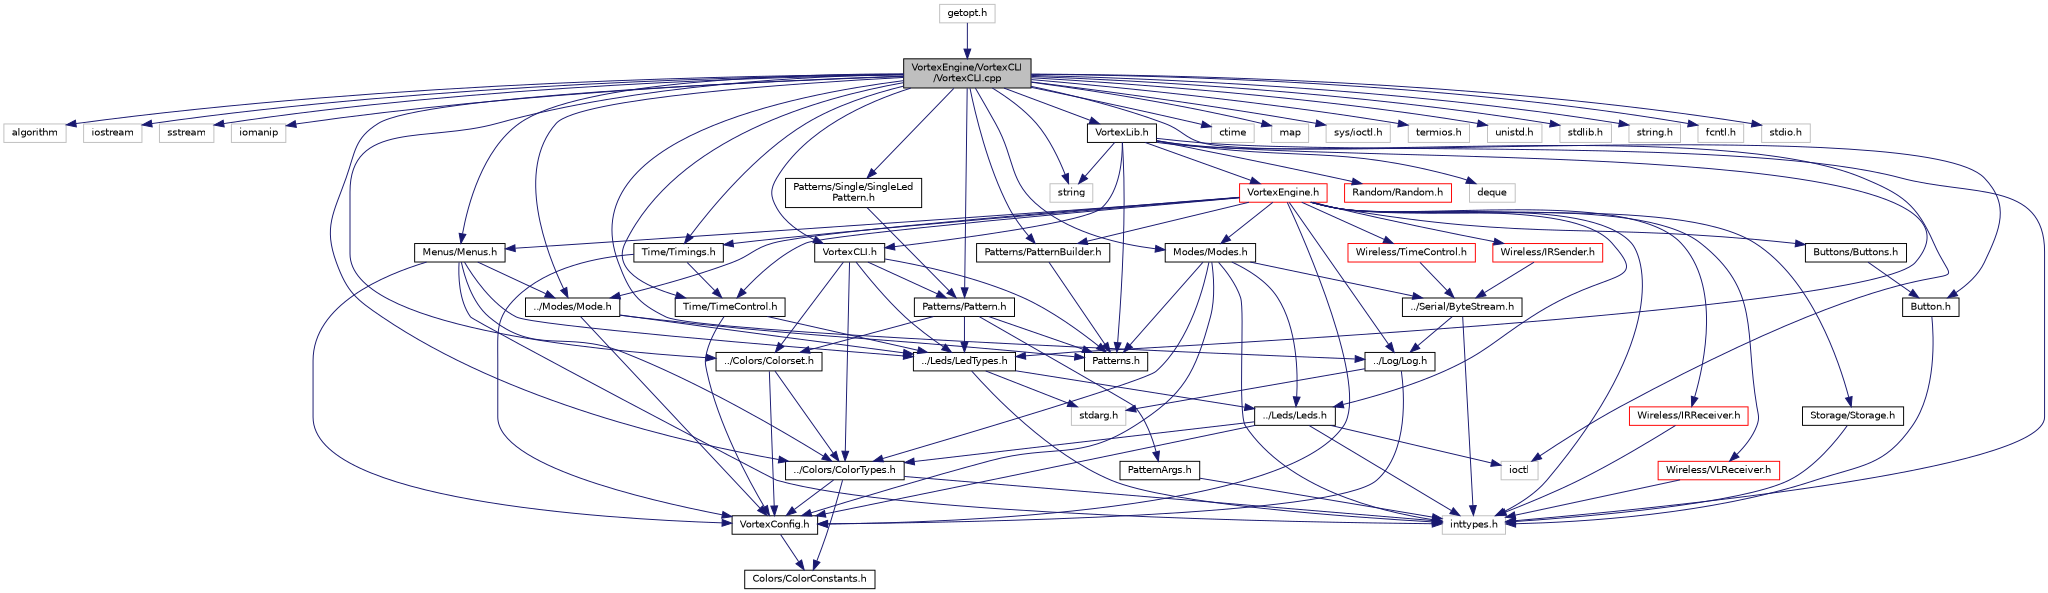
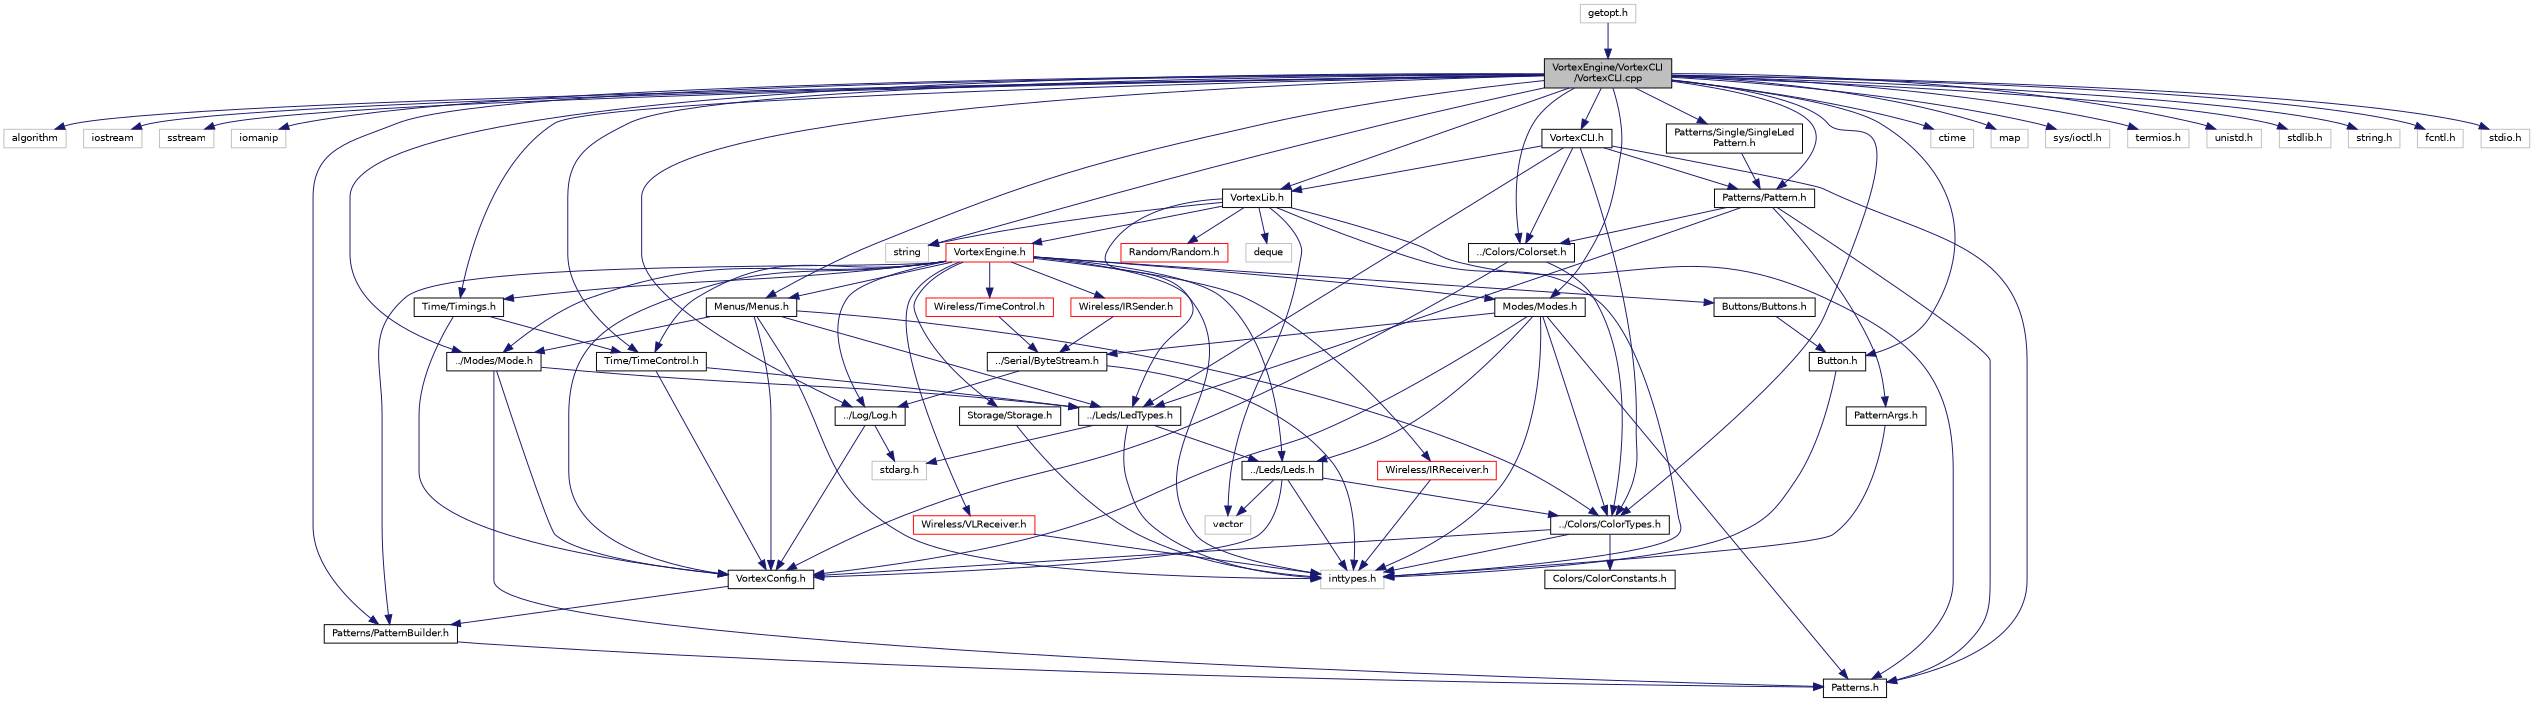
edge "VortexLib.h" -> "VortexCLI.h": reversed
node "ioctl": label "ioctl" -> "vector"
edge "VortexConfig.h" -> "Colors/ColorConstants.h": now "VortexConfig.h" -> "Patterns/PatternBuilder.h"
